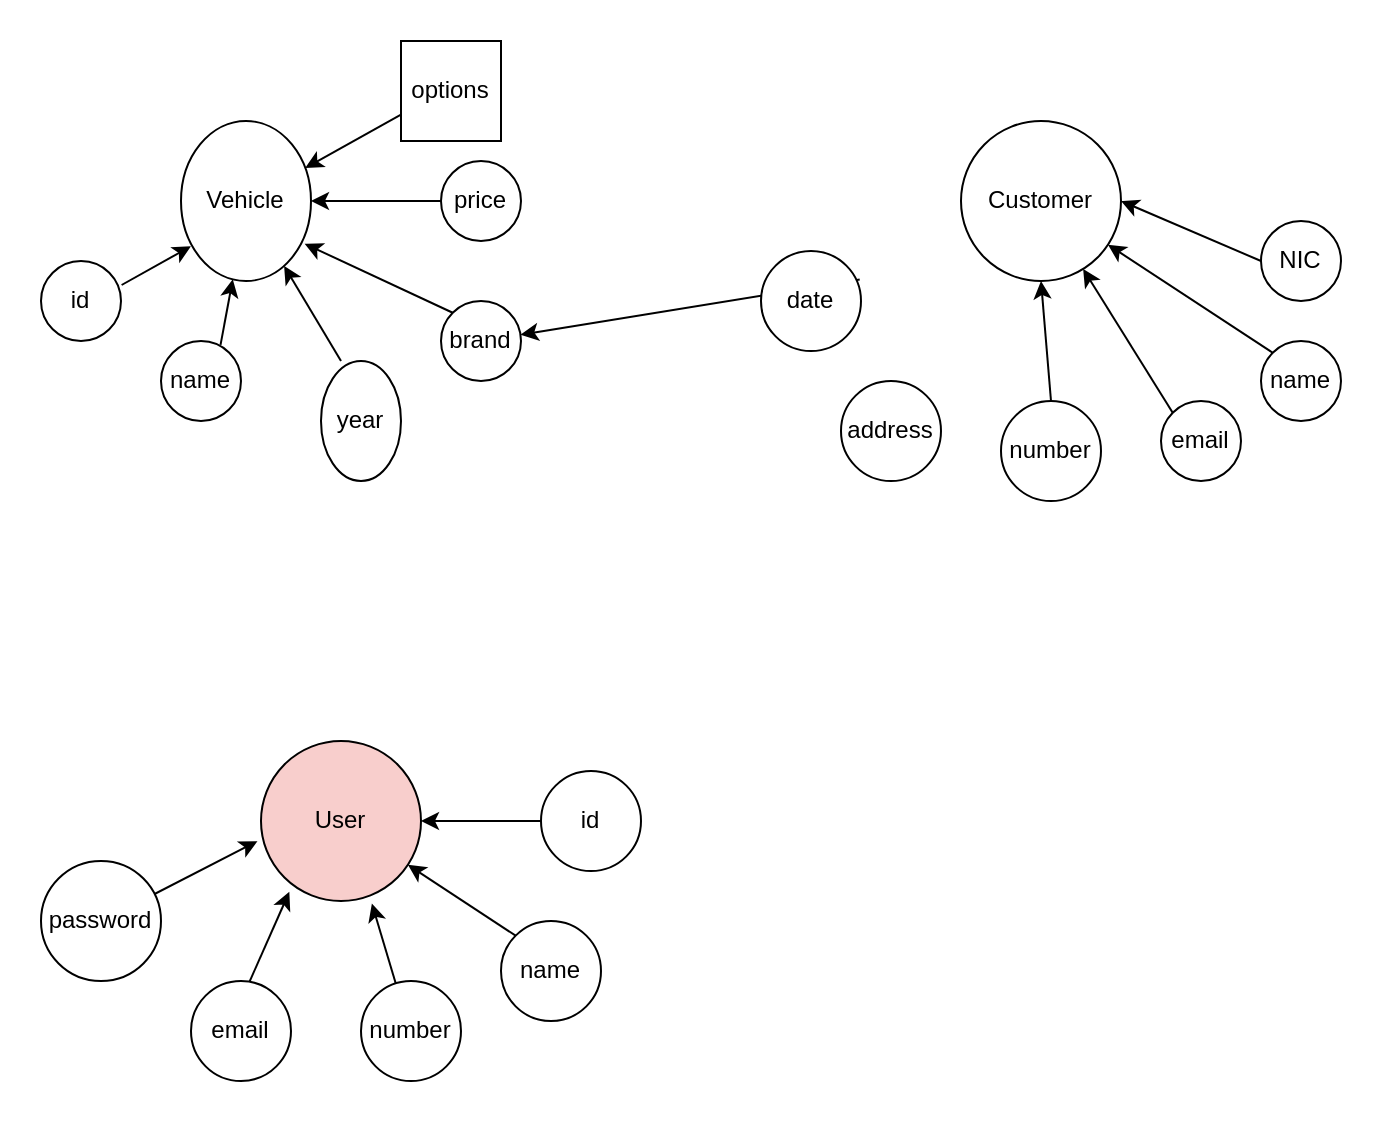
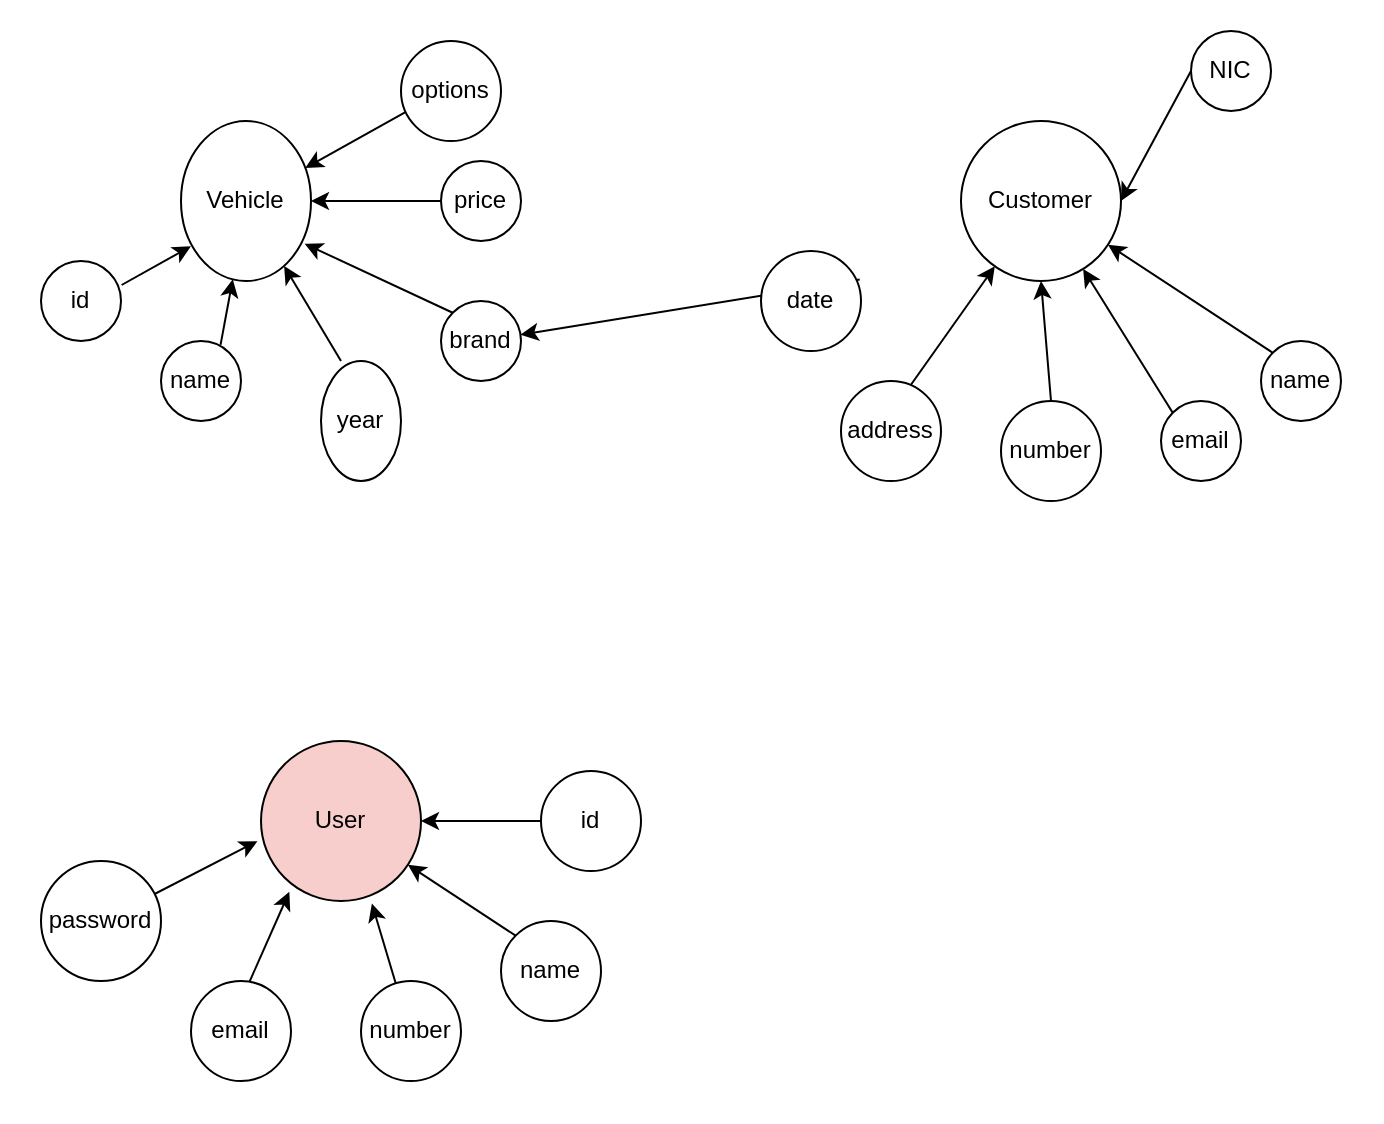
node "options": shape rectangle -> ellipse
node "NIC": moved (1301, 261) -> (1231, 71)
edge "address" -> "Customer": added
